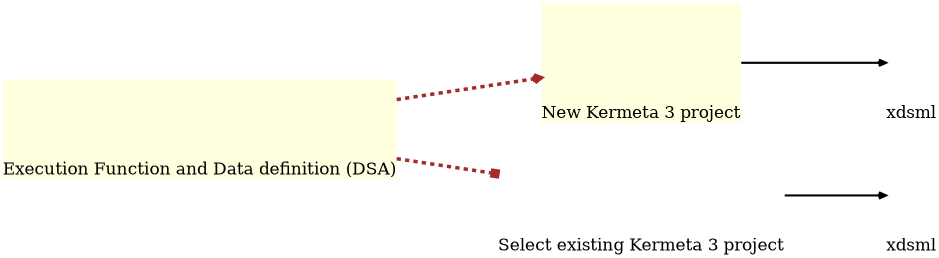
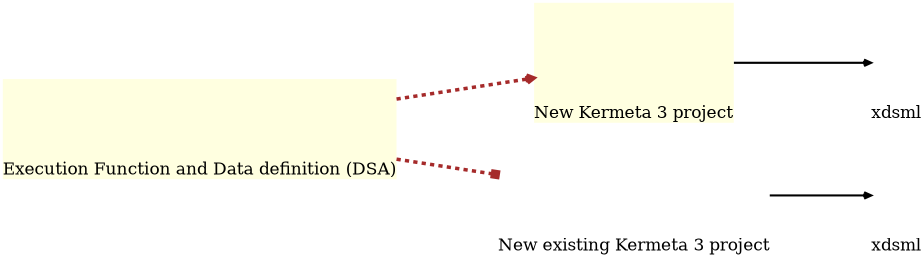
node "Select existing Kermeta 3 project": label "Select existing Kermeta 3 project" -> "New existing Kermeta 3 project"
